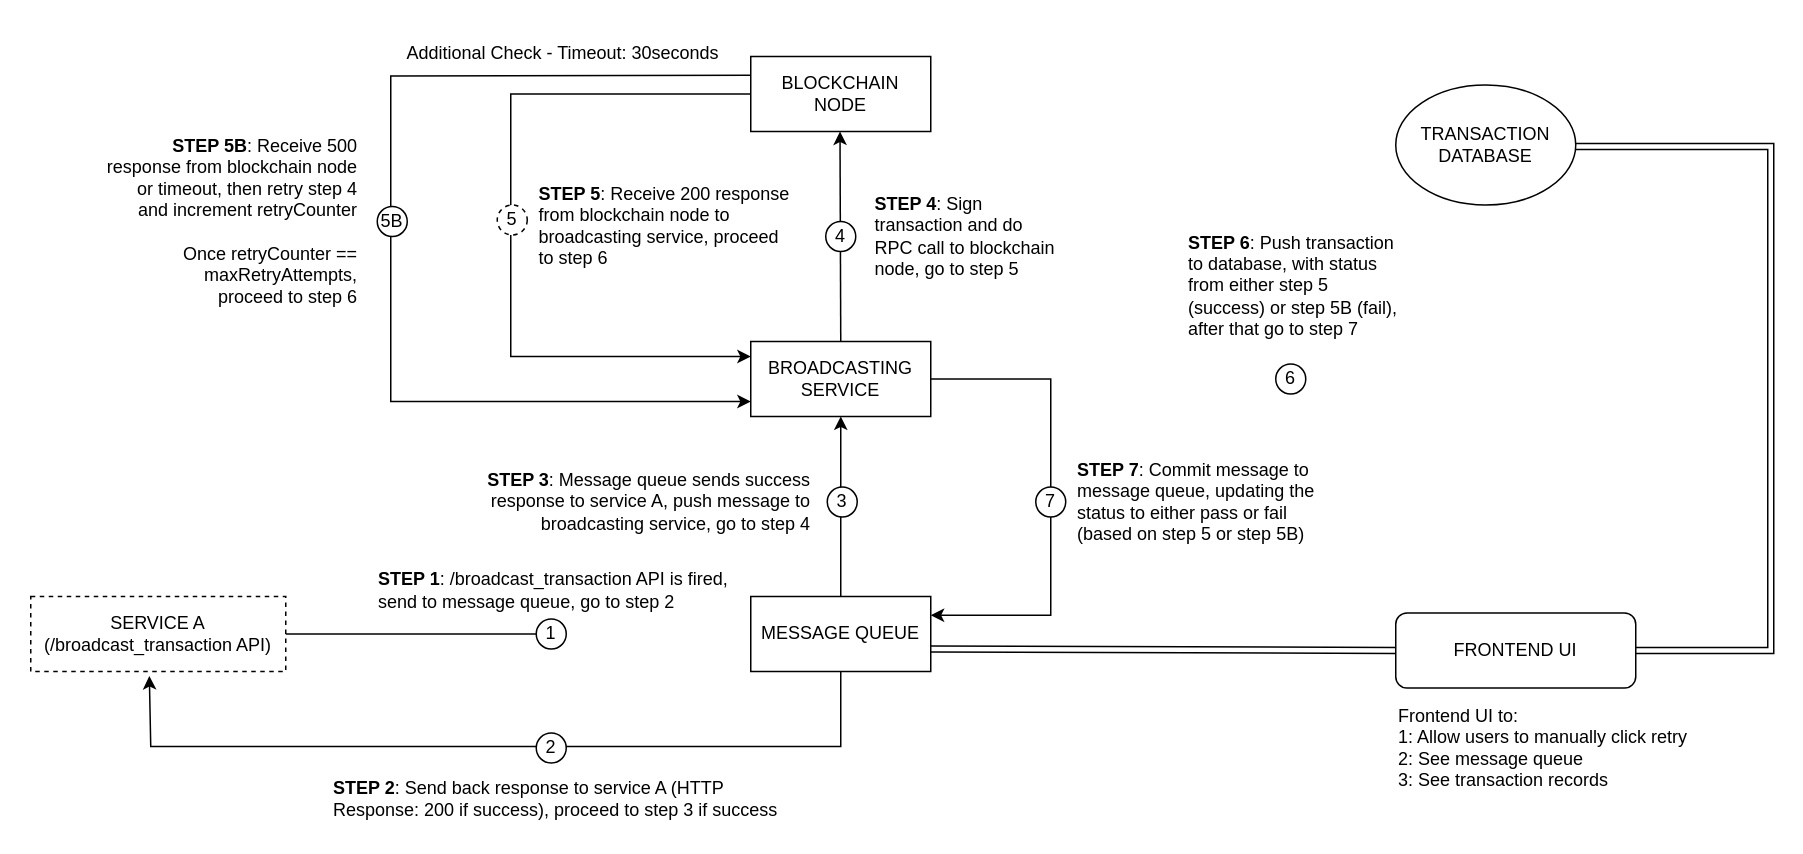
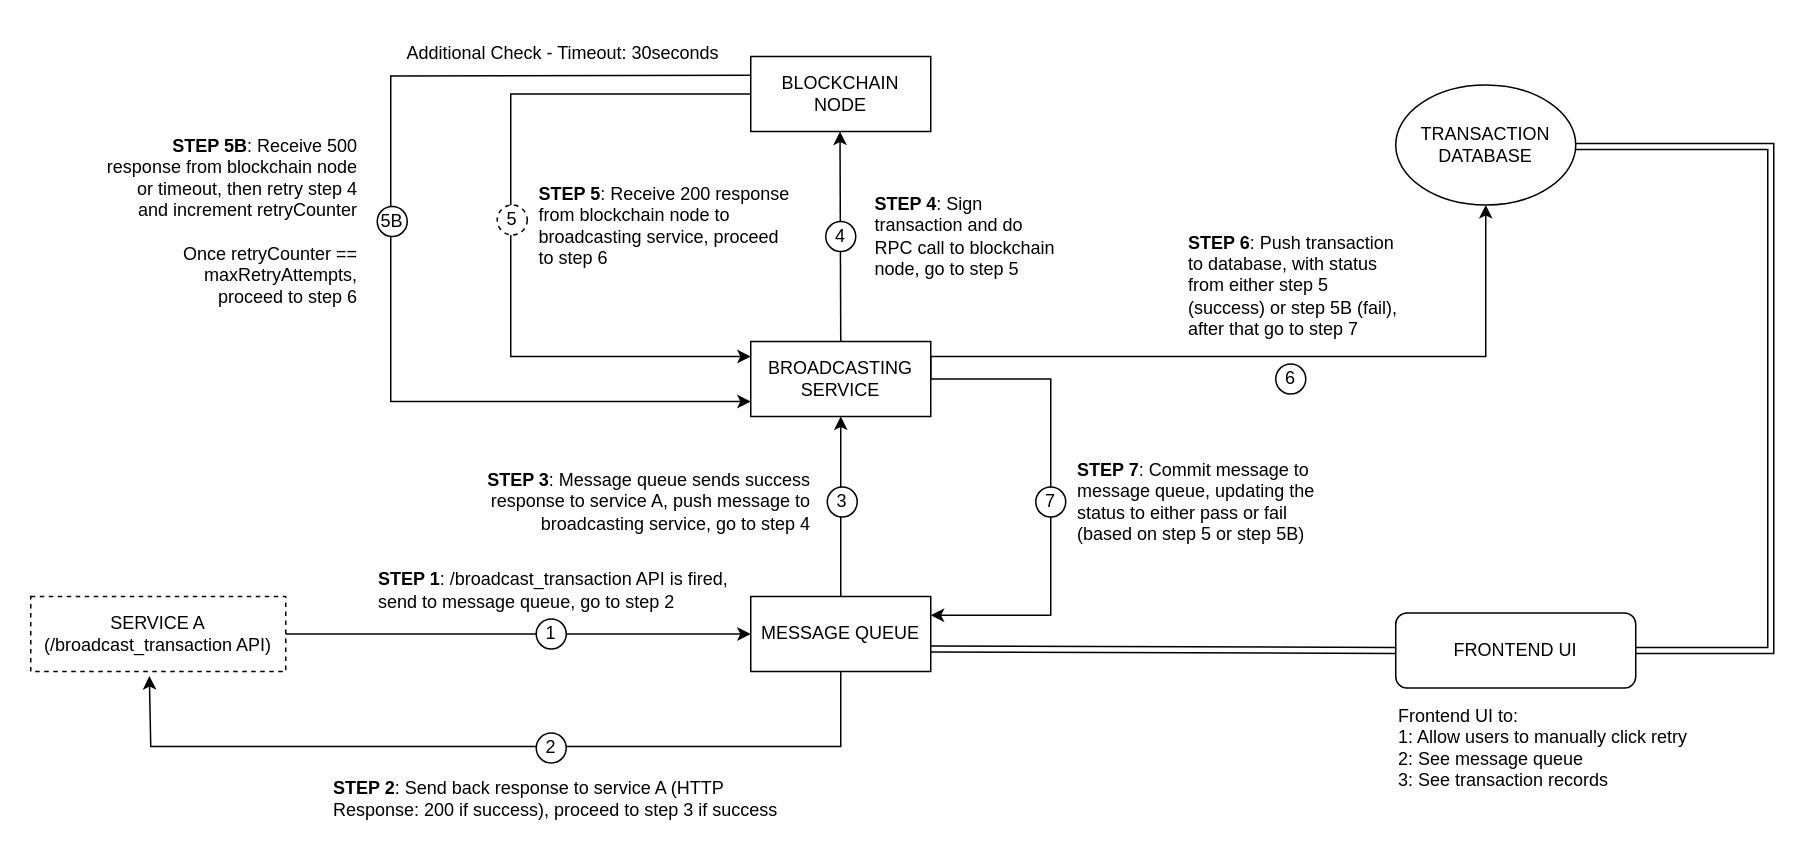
edge "BROADCASTING SERVICE" -> "TRANSACTION DATABASE": added
edge "1" -> "MESSAGE QUEUE": added
